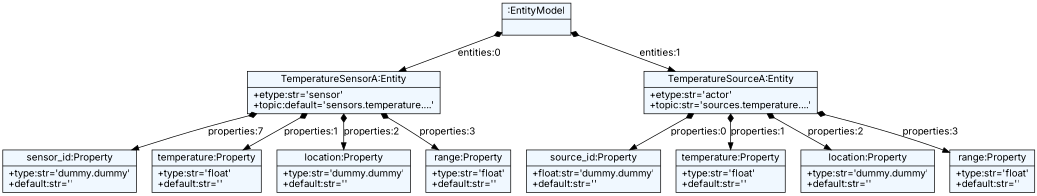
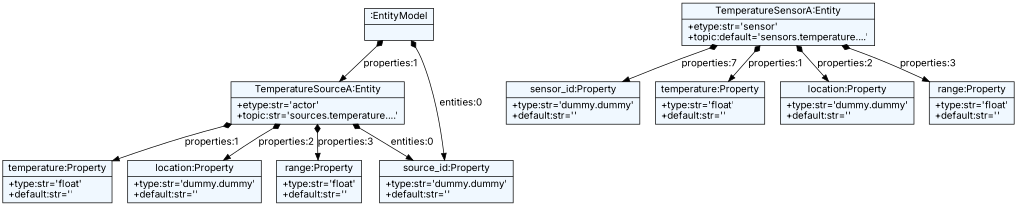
edge ":EntityModel" -- "TemperatureSensorA:Entity": now ":EntityModel" -- "source_id:Property"
edge ":EntityModel" -- "TemperatureSourceA:Entity": label "entities:1" -> "properties:1"
edge "TemperatureSourceA:Entity" -- "source_id:Property": label "properties:0" -> "entities:0"
node "source_id:Property": text "+float:str='dummy.dummy'" -> "+type:str='dummy.dummy'"
